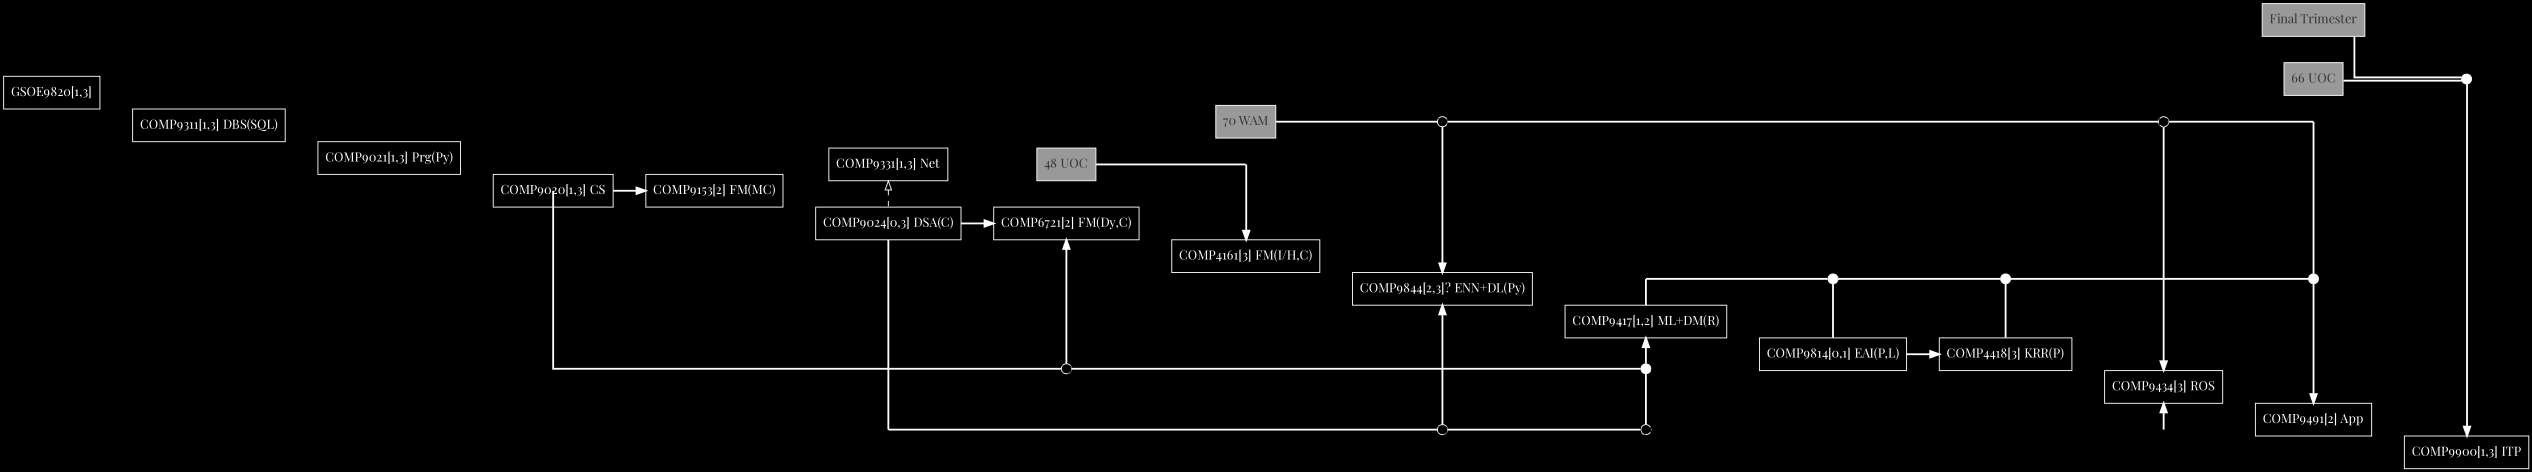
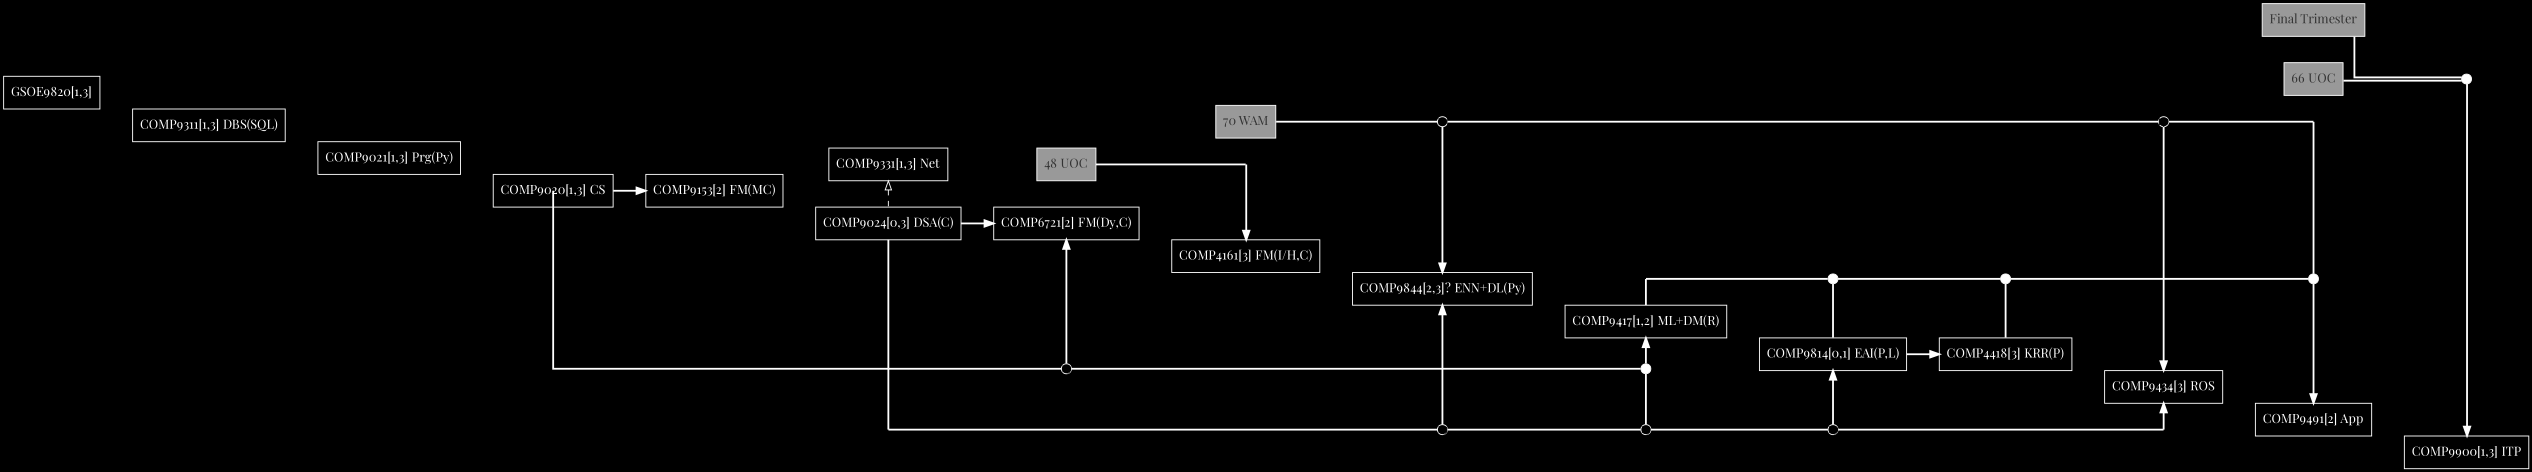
node "comp9420a": label "comp9420a" -> "comp9020a"
node "wam9024d": label "wam9024d" -> "comp9024d"
node "comp9024e": added
